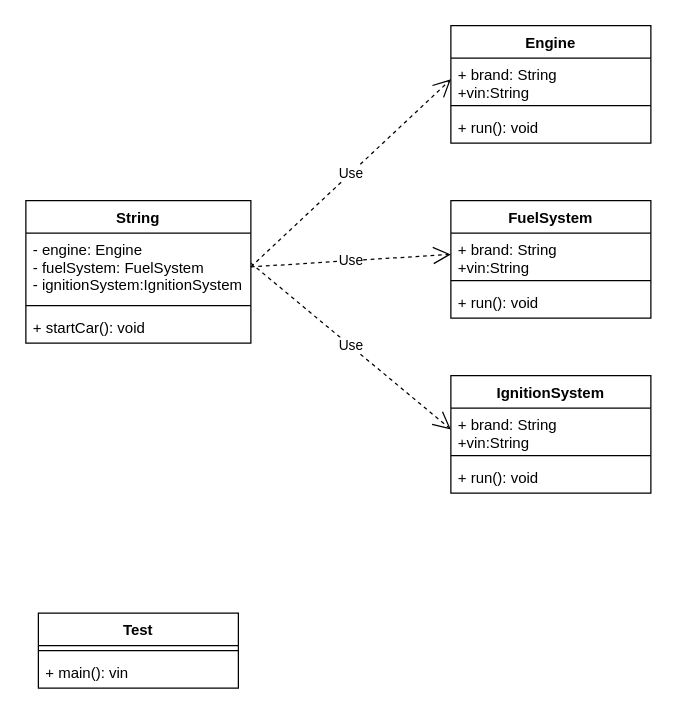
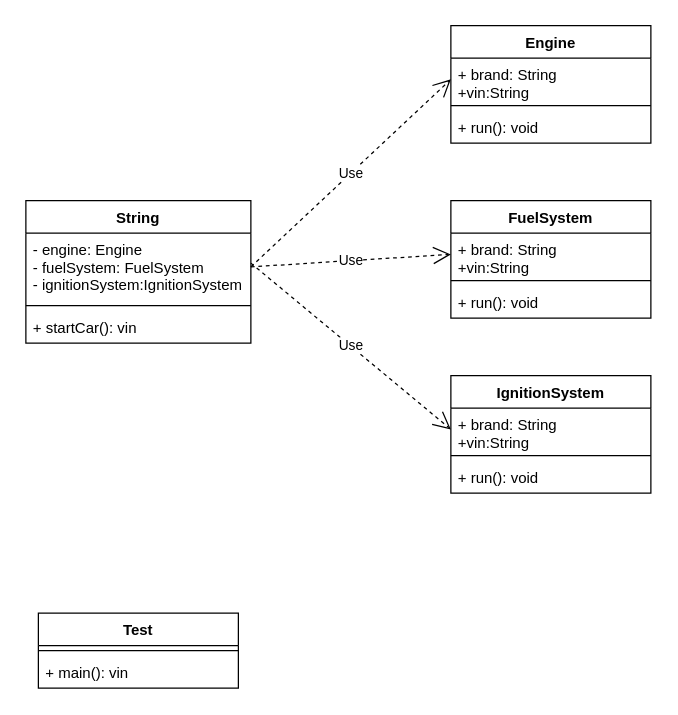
node "+ startCar(): void": label "+ startCar(): void" -> "+ startCar(): vin"
